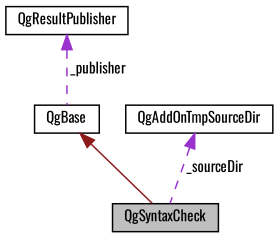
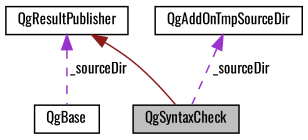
edge "QgBase" -> "QgResultPublisher": label " _publisher" -> " _sourceDir"
edge "QgSyntaxCheck" -> "QgBase": now "QgSyntaxCheck" -> "QgResultPublisher"
